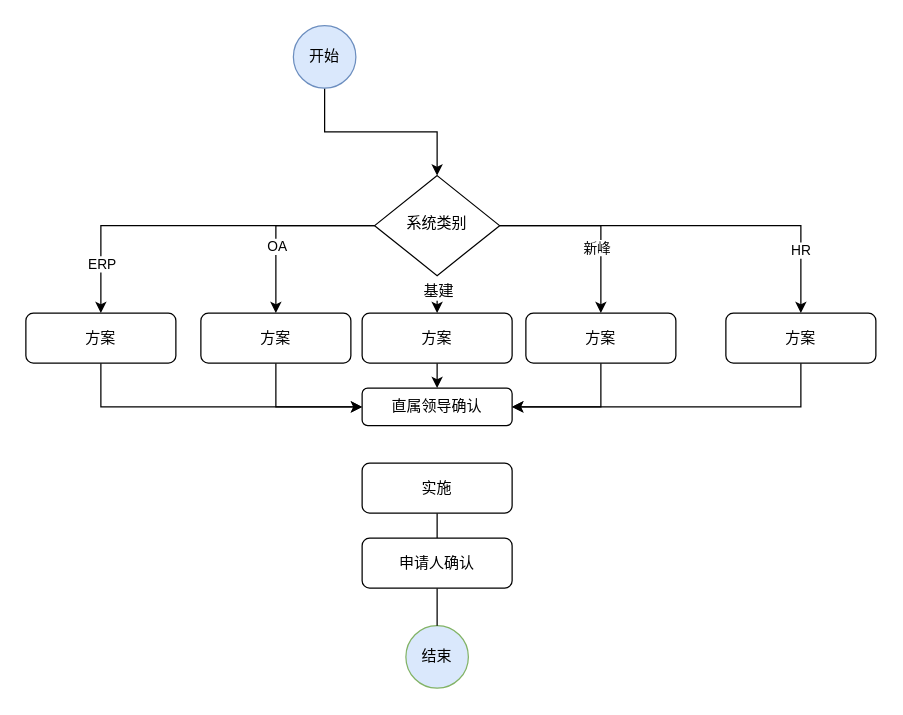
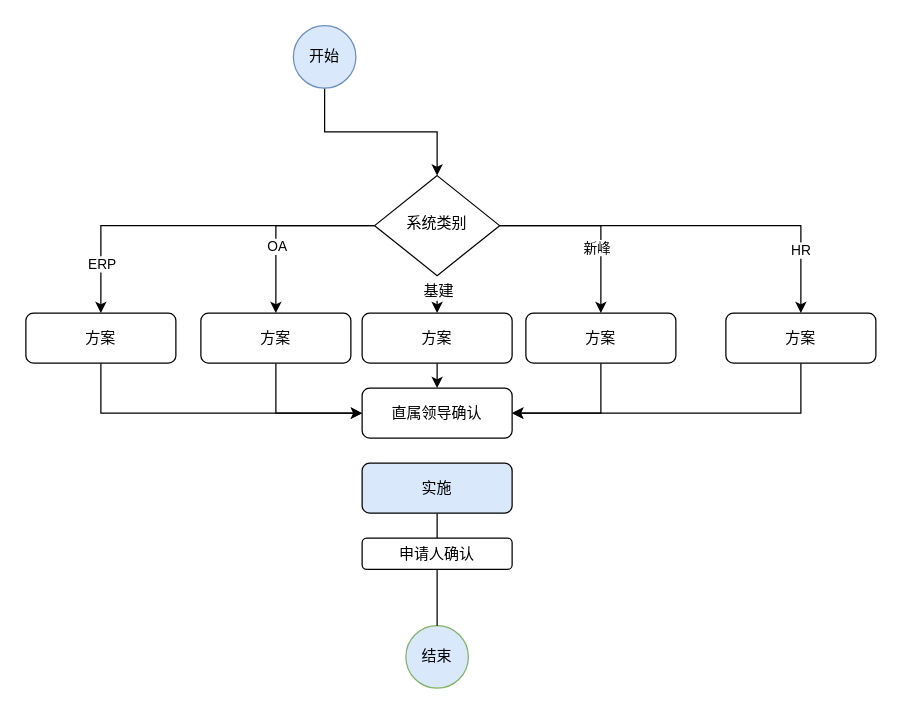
node "直属领导确认": size 150x38 -> 150x50
node "实施": fillcolor #ffffff -> #dae8fc
node "申请人确认": size 150x50 -> 150x31
